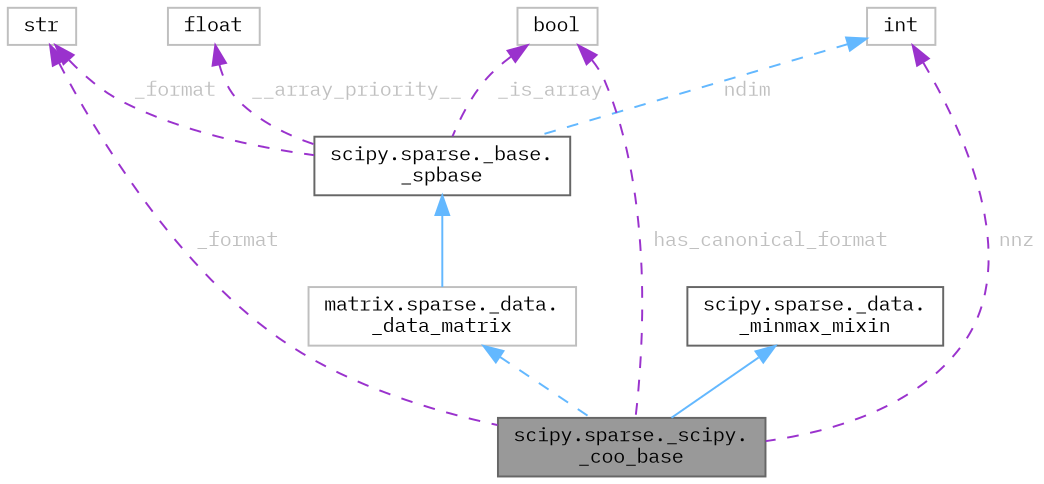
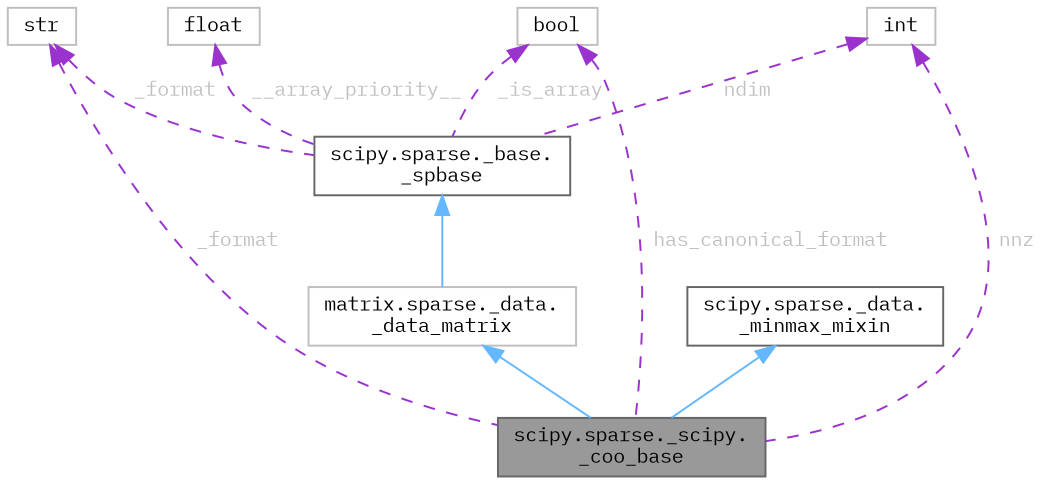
edge "scipy.sparse._base. _spbase" -> "int": color steelblue1 -> darkorchid3
edge "scipy.sparse._scipy. _coo_base" -> "matrix.sparse._data. _data_matrix": style dashed -> solid
